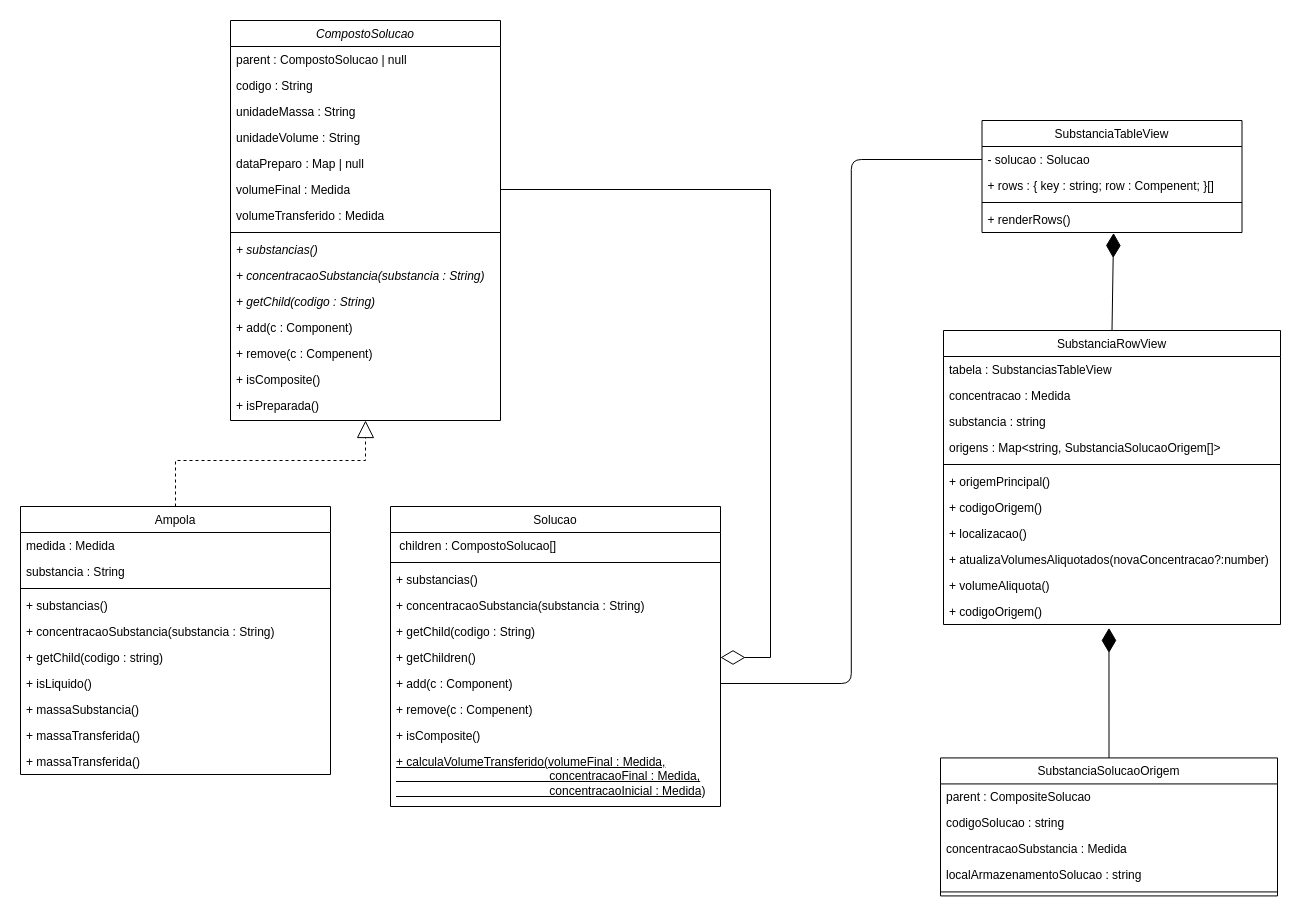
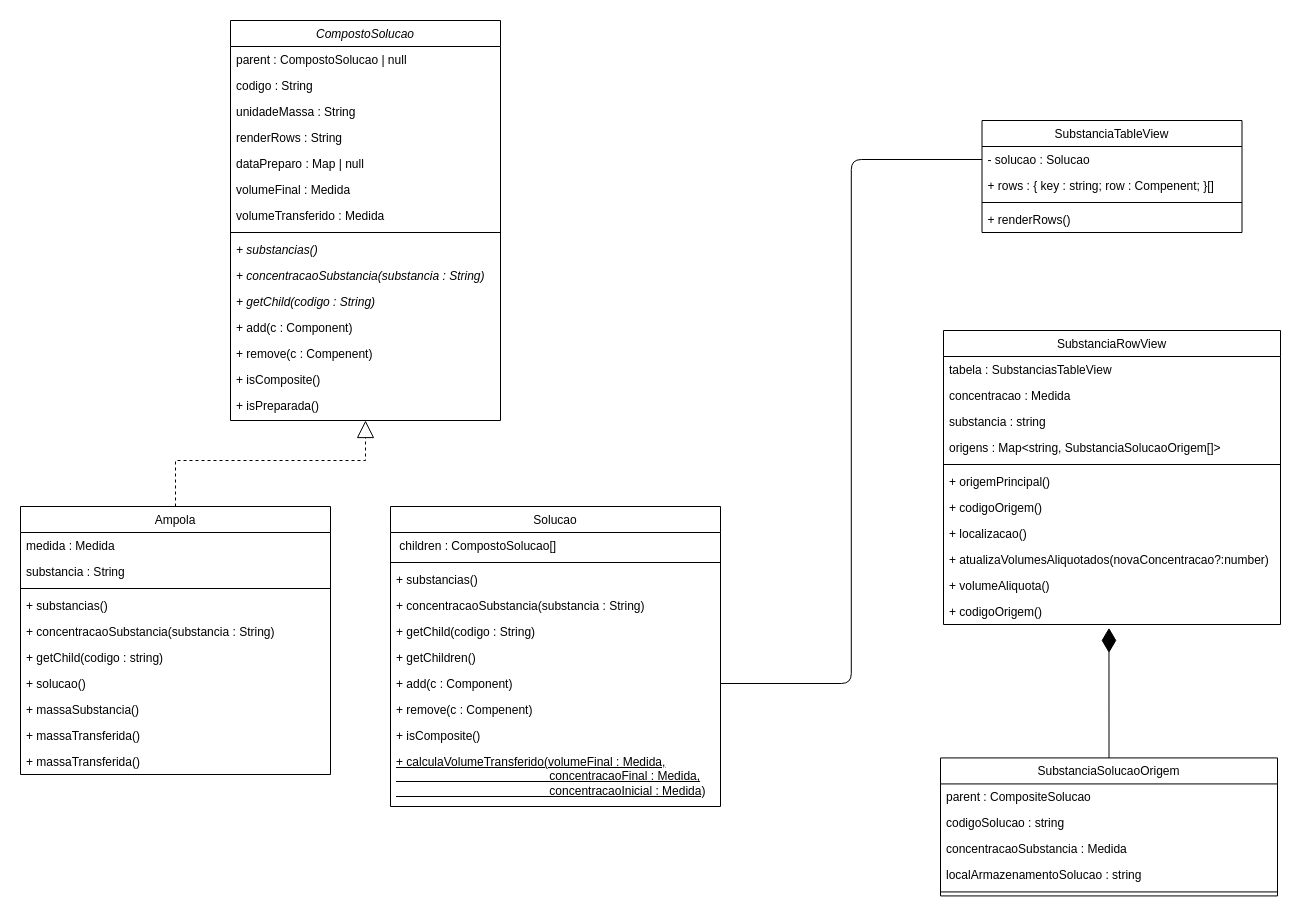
node "unidadeVolume : String": label "unidadeVolume : String" -> "renderRows : String"
edge "SubstanciaRowView" -> "+ renderRows()": removed
edge "volumeFinal : Medida" -> "+ getChildren()": removed
node "+ isLiquido()": label "+ isLiquido()" -> "+ solucao()"
